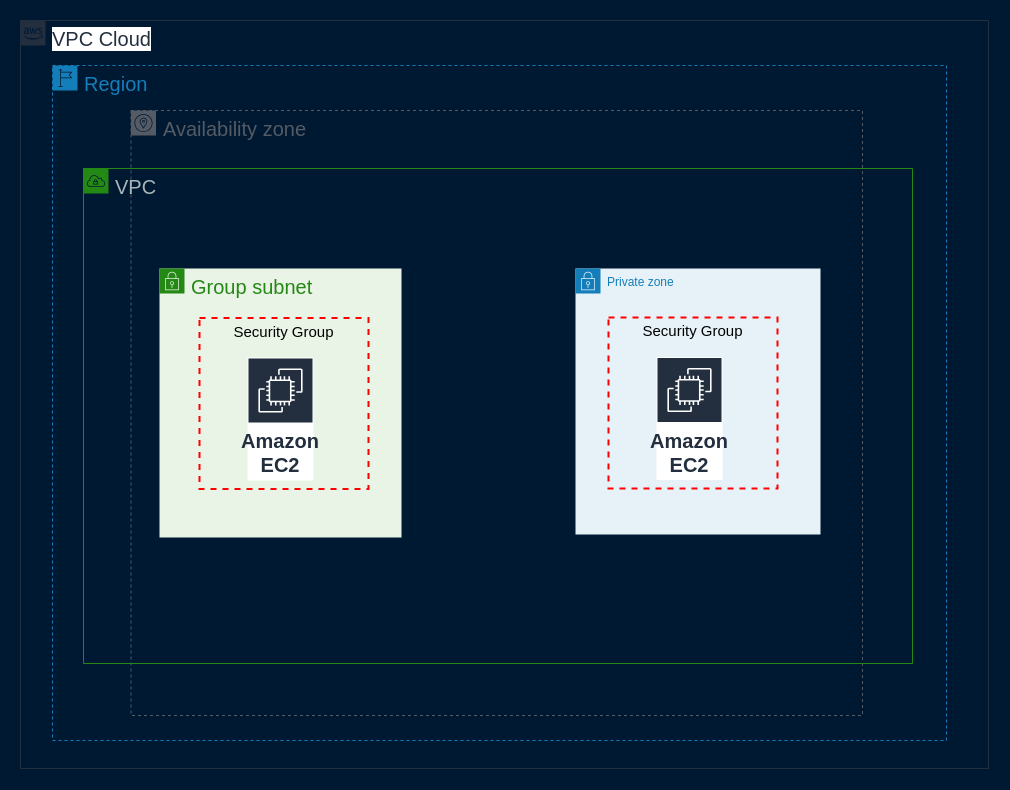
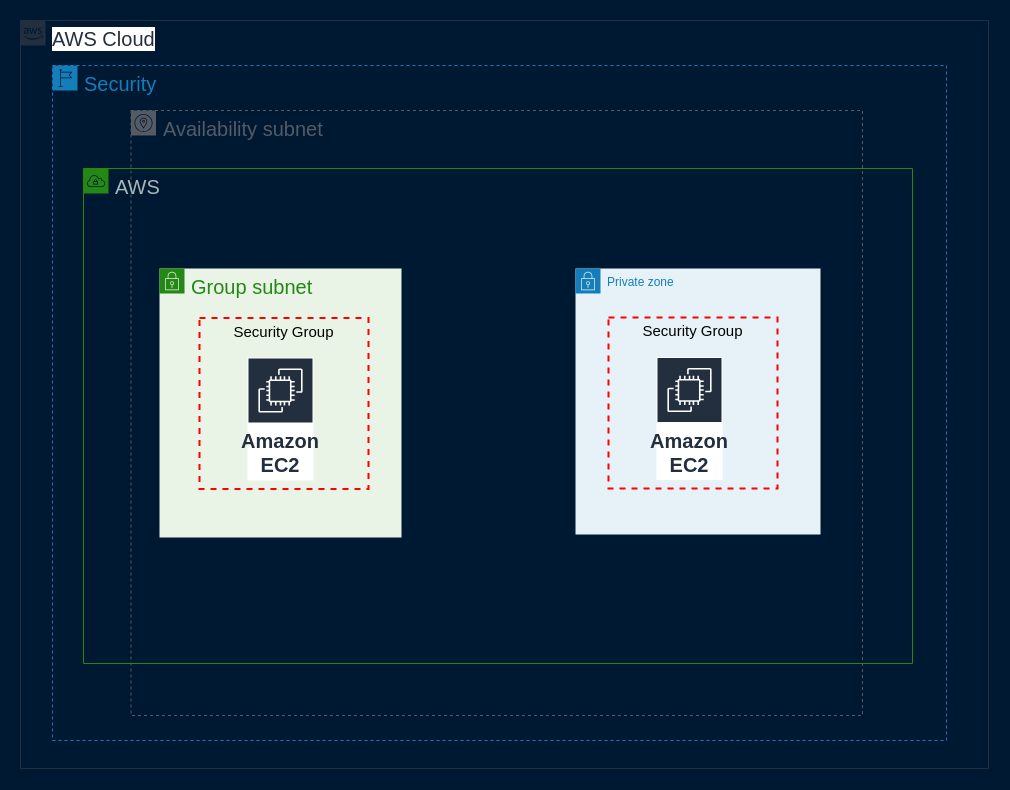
node "VPC Cloud": label "VPC Cloud" -> "AWS Cloud"
node "Region": label "Region" -> "Security"
node "Availability zone": label "Availability zone" -> "Availability subnet"
node "VPC": label "VPC" -> "AWS"
